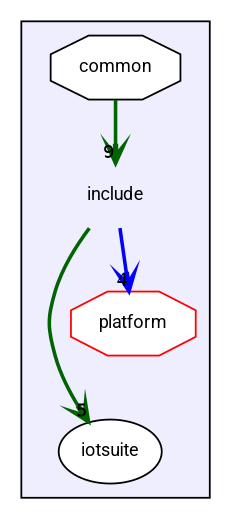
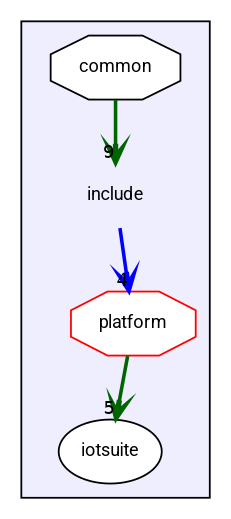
edge "include" -> "iotsuite": now "platform" -> "iotsuite"
